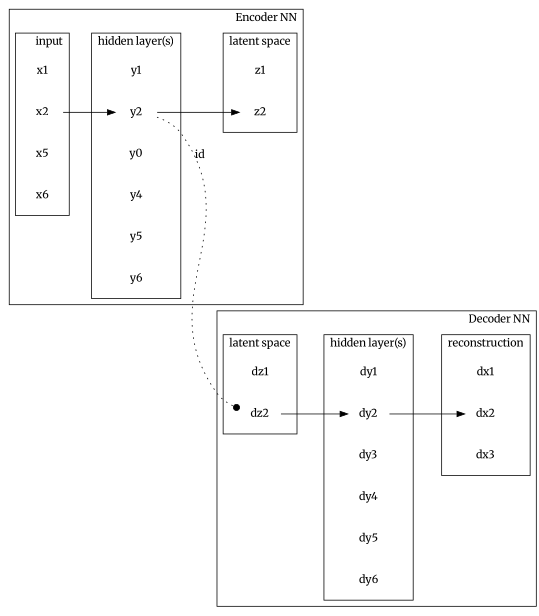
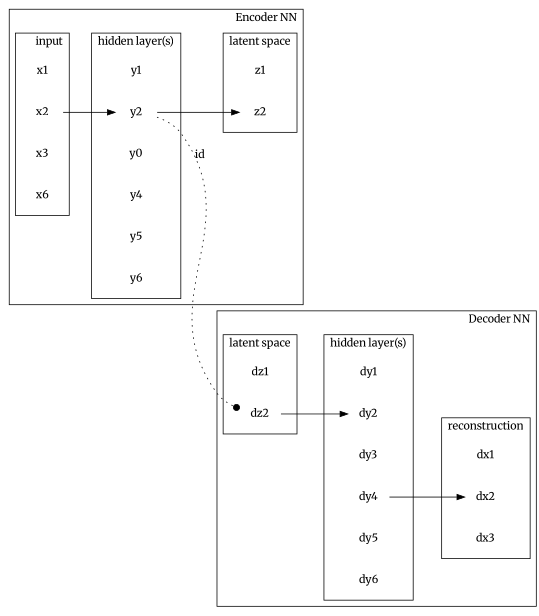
node "x5": label "x5" -> "x3"
edge "dy2" -> "dx2": now "dy4" -> "dx2"
